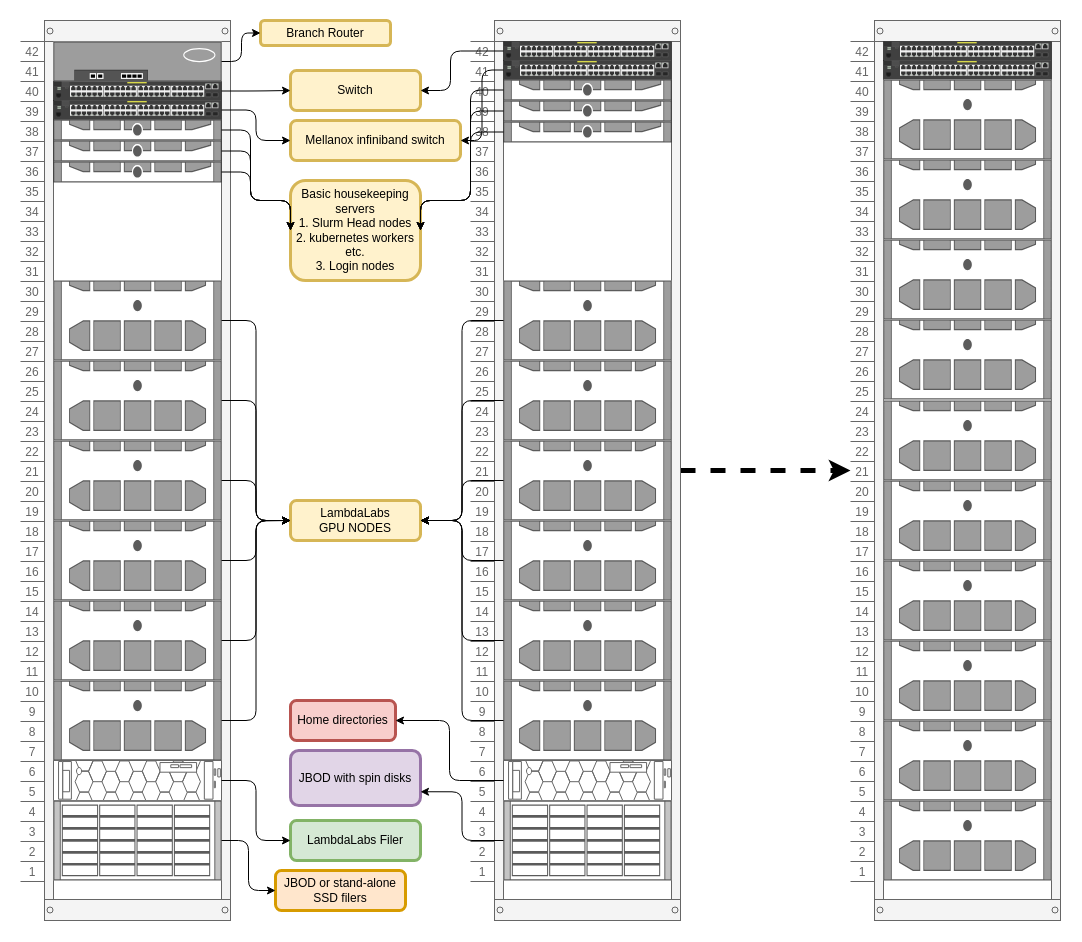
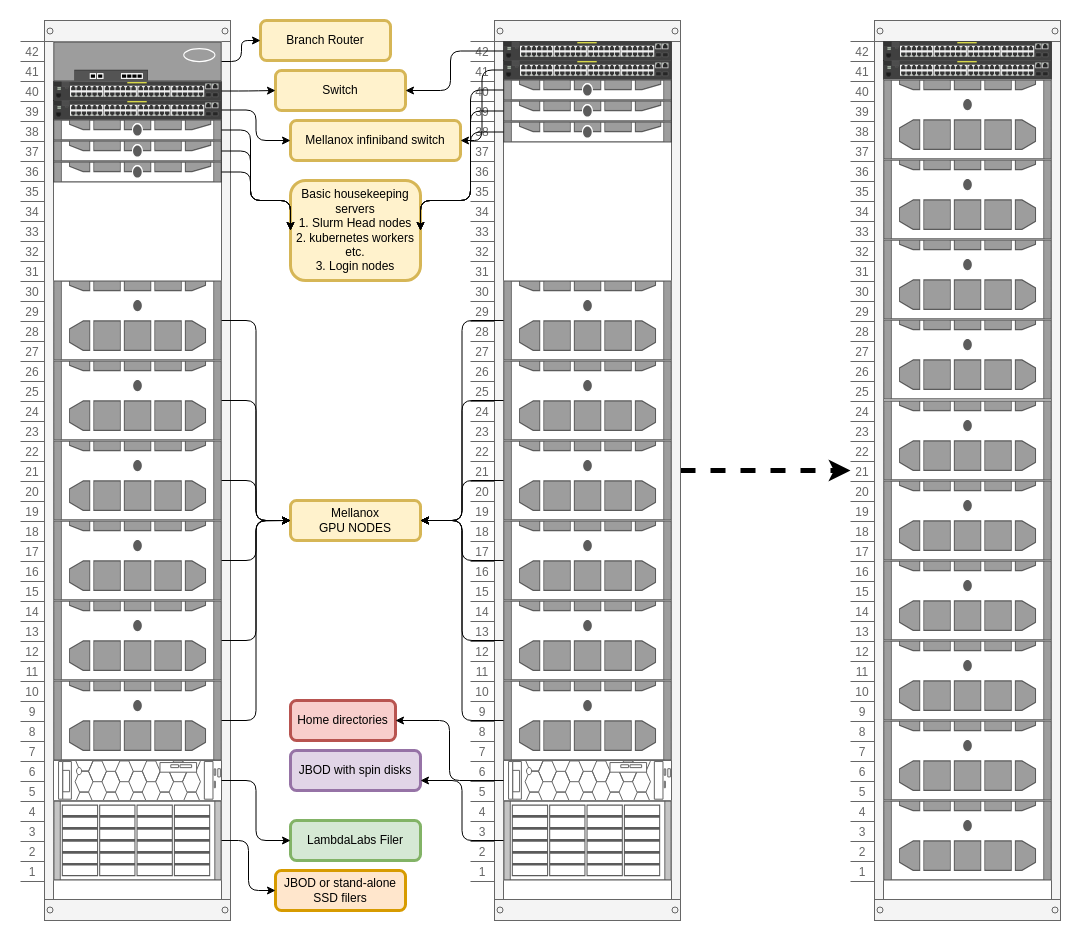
node "Branch Router": size 130x25 -> 130x40
node "Switch": moved (356, 91) -> (341, 91)
node "LambdaLabs GPU NODES": label "LambdaLabs GPU NODES" -> "Mellanox GPU NODES"
node "JBOD with spin disks": size 130x55 -> 130x40
